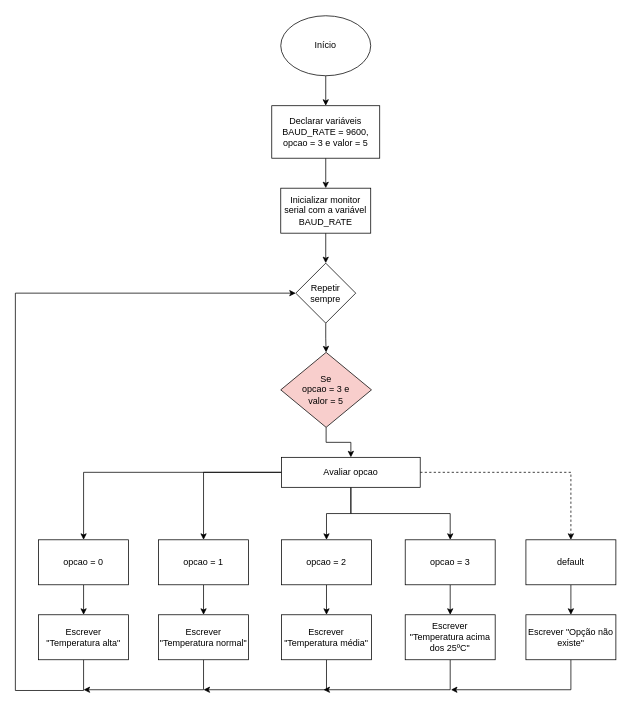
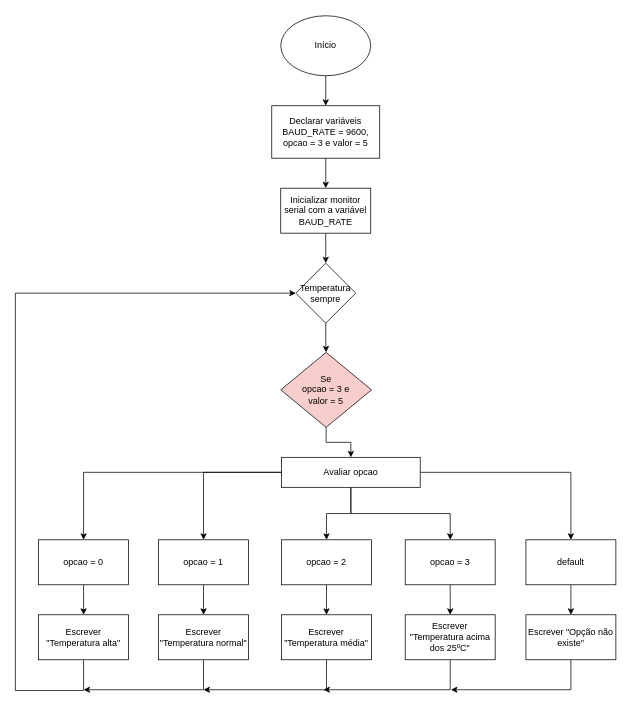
node "Repetir sempre": label "Repetir sempre" -> "Temperatura sempre"
edge "Avaliar opcao" -> "default": style dashed -> solid
